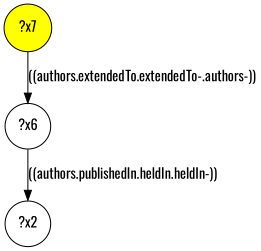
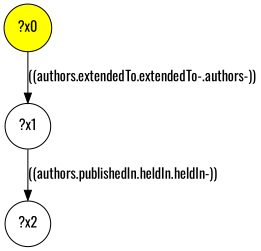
node "?x7": label "?x7" -> "?x0"
node "?x6": label "?x6" -> "?x1"
